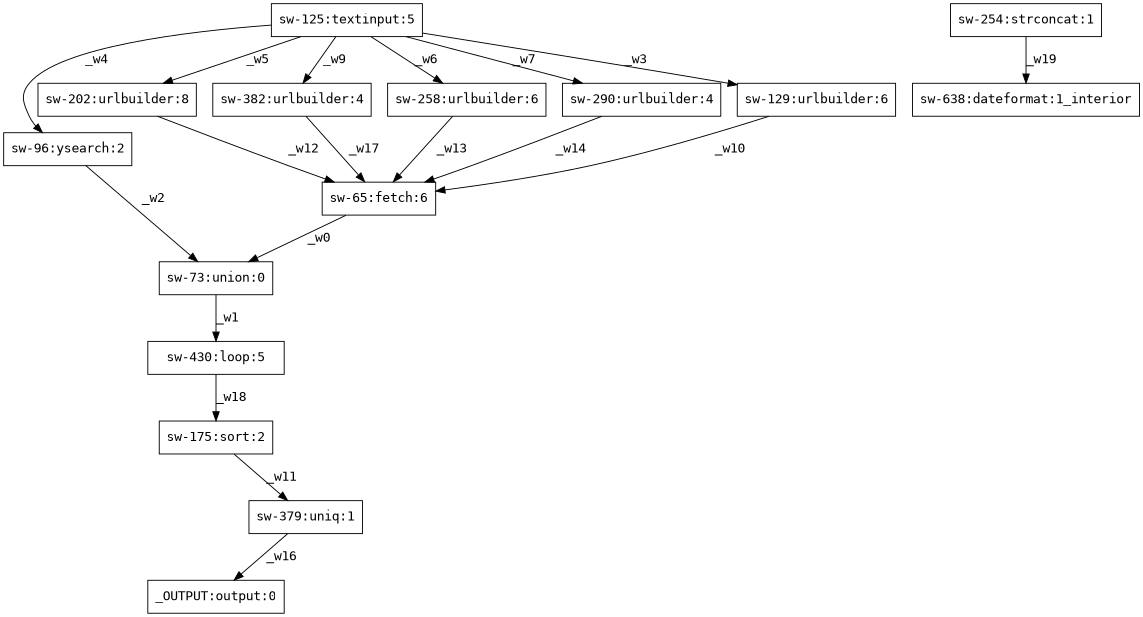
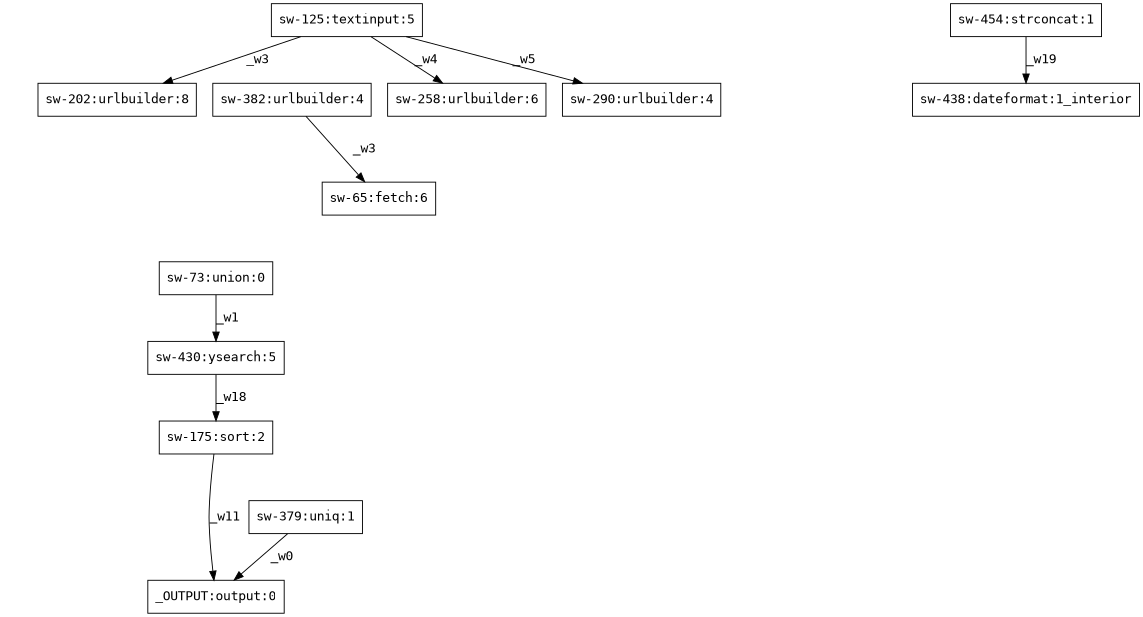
node "sw-254:strconcat:1": label "sw-254:strconcat:1" -> "sw-454:strconcat:1"
edge "sw-125:textinput:5" -> "sw-382:urlbuilder:4": removed, label "_w9"
edge "sw-125:textinput:5" -> "sw-202:urlbuilder:8": label "_w5" -> "_w3"
edge "sw-125:textinput:5" -> "sw-258:urlbuilder:6": label "_w6" -> "_w4"
edge "sw-125:textinput:5" -> "sw-290:urlbuilder:4": label "_w7" -> "_w5"
node "sw-129:urlbuilder:6": removed
node "sw-638:dateformat:1_interior": label "sw-638:dateformat:1_interior" -> "sw-438:dateformat:1_interior"
edge "sw-258:urlbuilder:6" -> "sw-65:fetch:6": removed, label "_w13"
edge "sw-202:urlbuilder:8" -> "sw-65:fetch:6": removed, label "_w12"
edge "sw-290:urlbuilder:4" -> "sw-65:fetch:6": removed, label "_w14"
node "sw-96:ysearch:2": removed
edge "sw-382:urlbuilder:4" -> "sw-65:fetch:6": label "_w17" -> "_w3"
edge "sw-65:fetch:6" -> "sw-73:union:0": removed, label "_w0"
node "sw-430:loop:5": label "sw-430:loop:5" -> "sw-430:ysearch:5"
edge "sw-175:sort:2" -> "sw-379:uniq:1": now "sw-175:sort:2" -> "_OUTPUT:output:0"
edge "sw-379:uniq:1" -> "_OUTPUT:output:0": label "_w16" -> "_w0"
